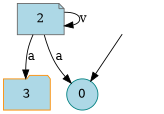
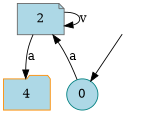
edge "2" -> "0": reversed
node "3": label "3" -> "4"
